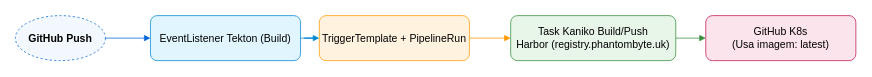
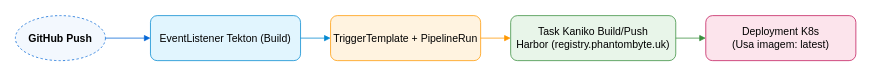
node "TriggerTemplate + PipelineRun": moved (394, 38) -> (405, 38)
node "GitHub K8s (Usa imagem: latest)": label "GitHub K8s (Usa imagem: latest)" -> "Deployment K8s (Usa imagem: latest)"
